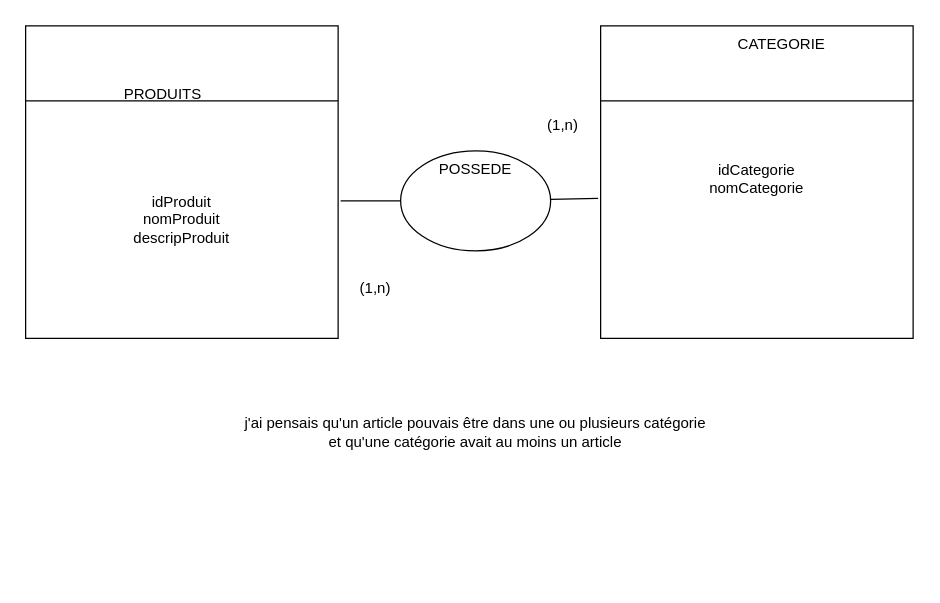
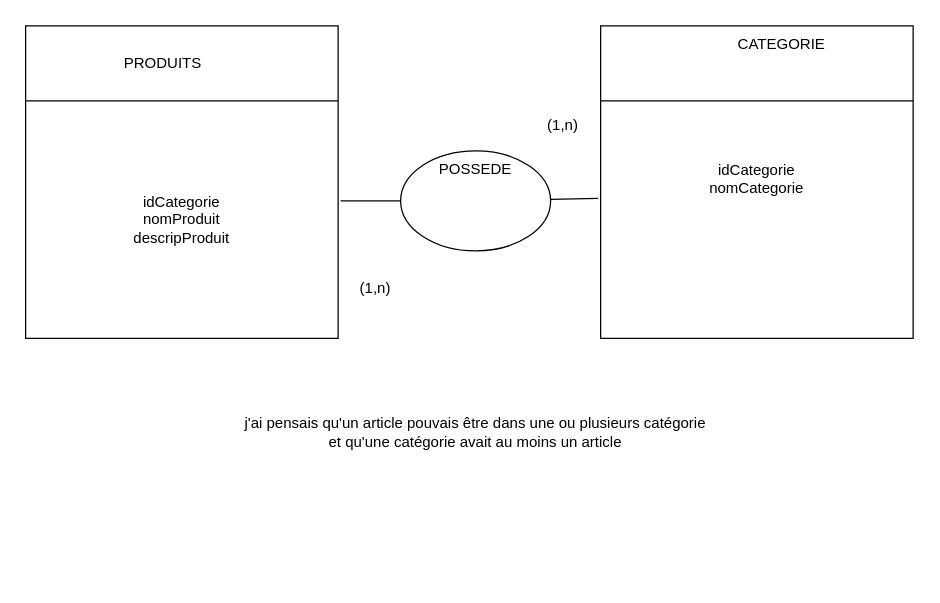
node "PRODUITS": moved (163, 94) -> (163, 63)
node "idProduit nomProduit descripProduit": label "idProduit nomProduit descripProduit" -> "idCategorie nomProduit descripProduit"
